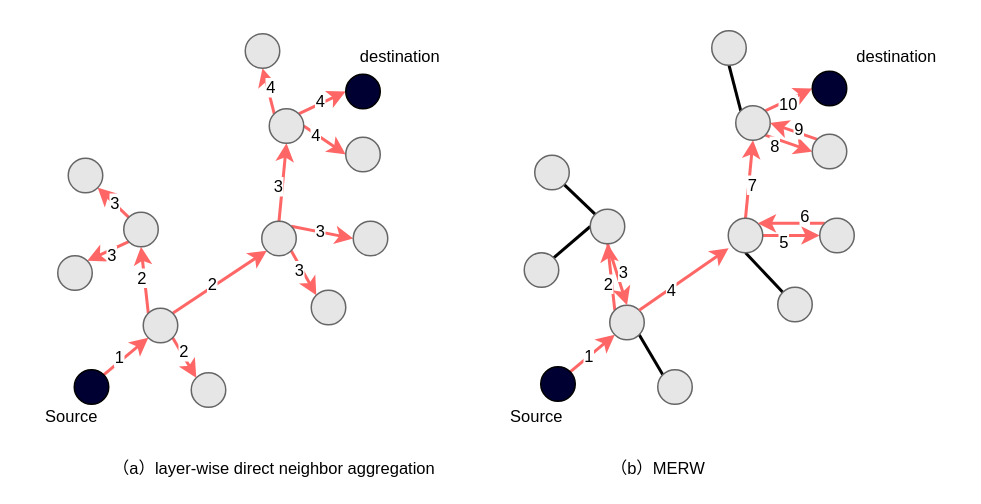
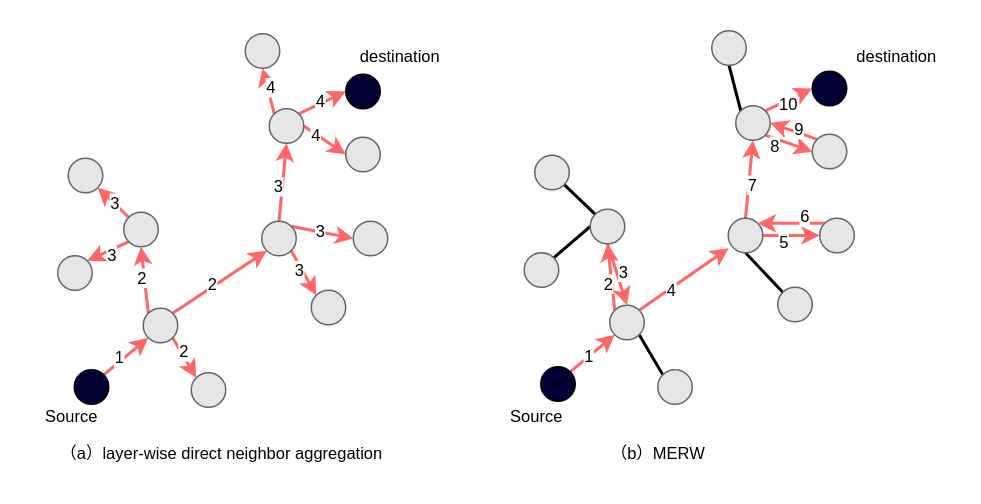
node "（a）layer-wise direct neighbor aggregation": moved (273, 468) -> (221, 453)
node "（b）MERW": moved (657, 468) -> (657, 453)
